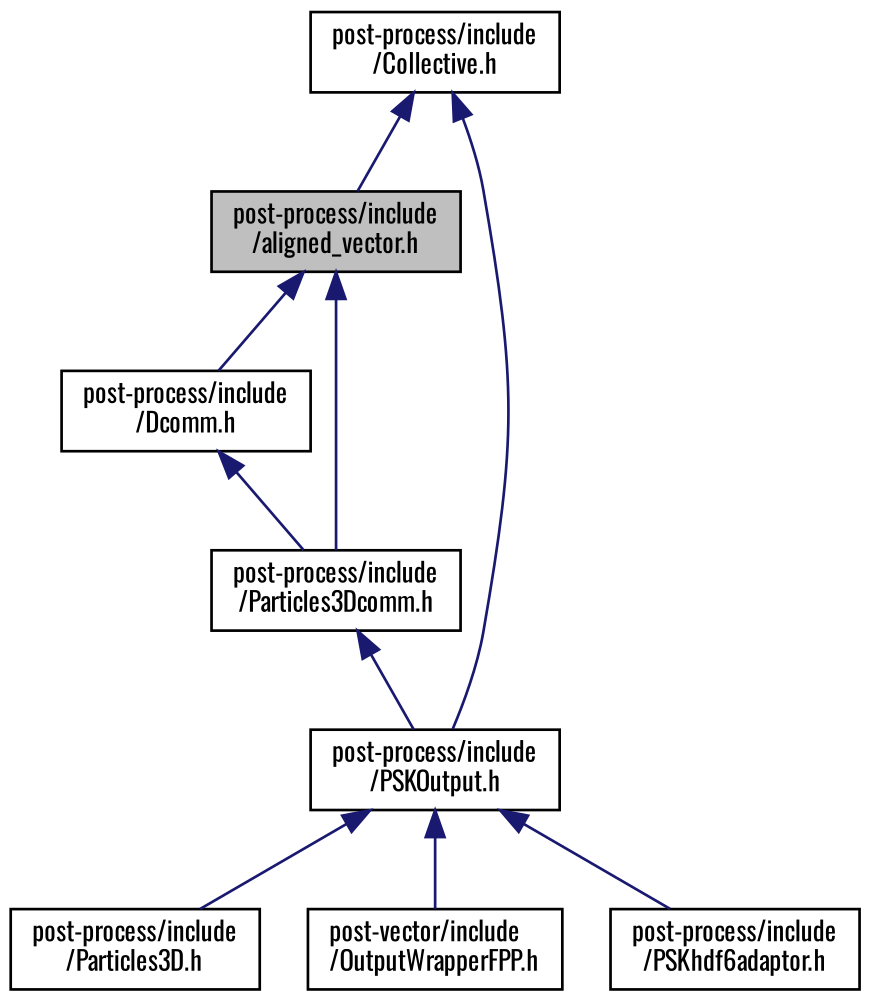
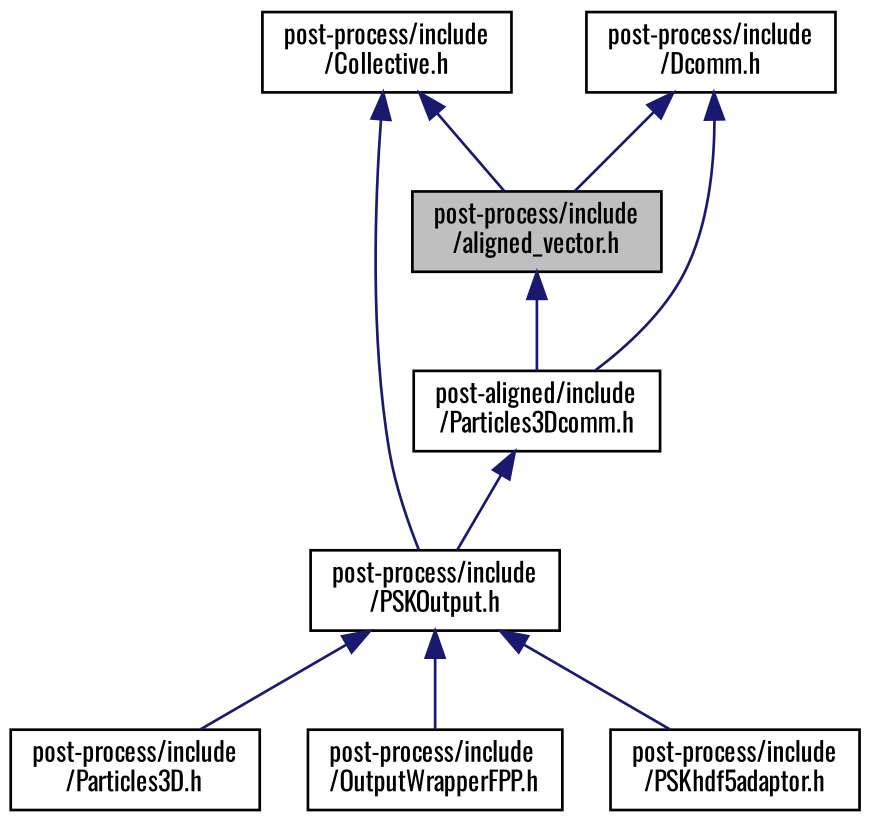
edge "post-process/include /Dcomm.h" -> "post-process/include /aligned_vector.h": reversed
node "post-process/include /Particles3Dcomm.h": label "post-process/include /Particles3Dcomm.h" -> "post-aligned/include /Particles3Dcomm.h"
node "post-vector/include /OutputWrapperFPP.h": label "post-vector/include /OutputWrapperFPP.h" -> "post-process/include /OutputWrapperFPP.h"
node "post-process/include /PSKhdf6adaptor.h": label "post-process/include /PSKhdf6adaptor.h" -> "post-process/include /PSKhdf5adaptor.h"
